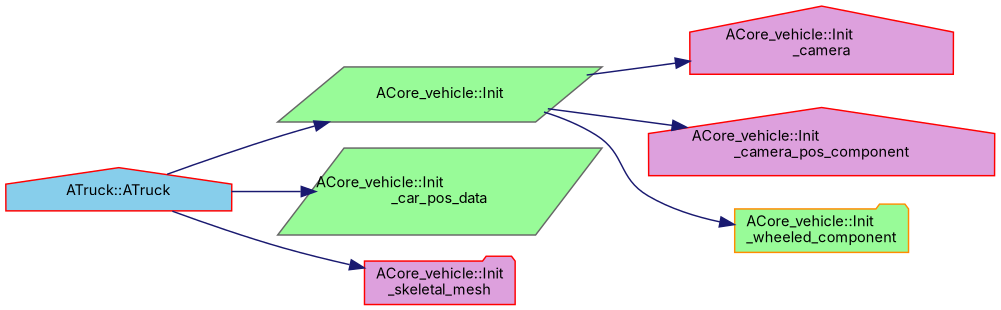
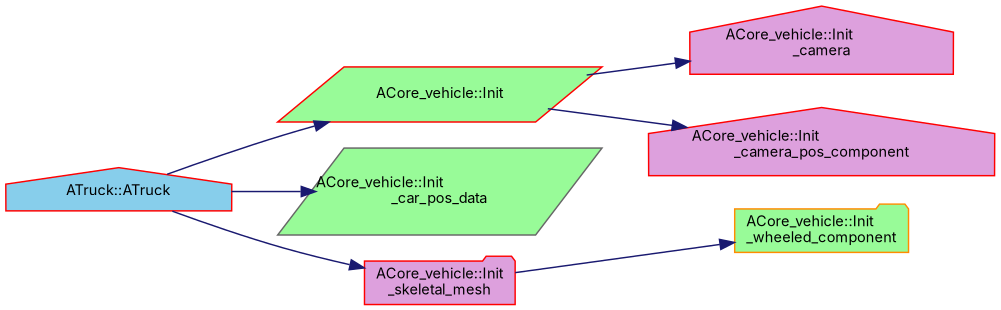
node "ACore_vehicle::Init": color gray40 -> red
edge "ACore_vehicle::Init" -> "ACore_vehicle::Init _wheeled_component": now "ACore_vehicle::Init _skeletal_mesh" -> "ACore_vehicle::Init _wheeled_component"
